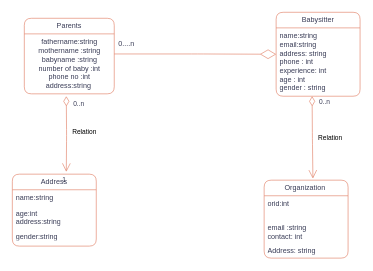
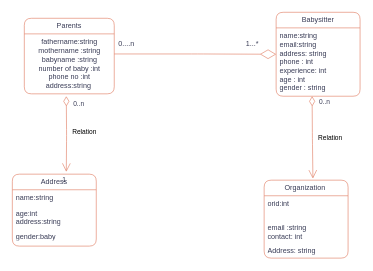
node "1...*": added
node "gender:string": label "gender:string" -> "gender:baby"
